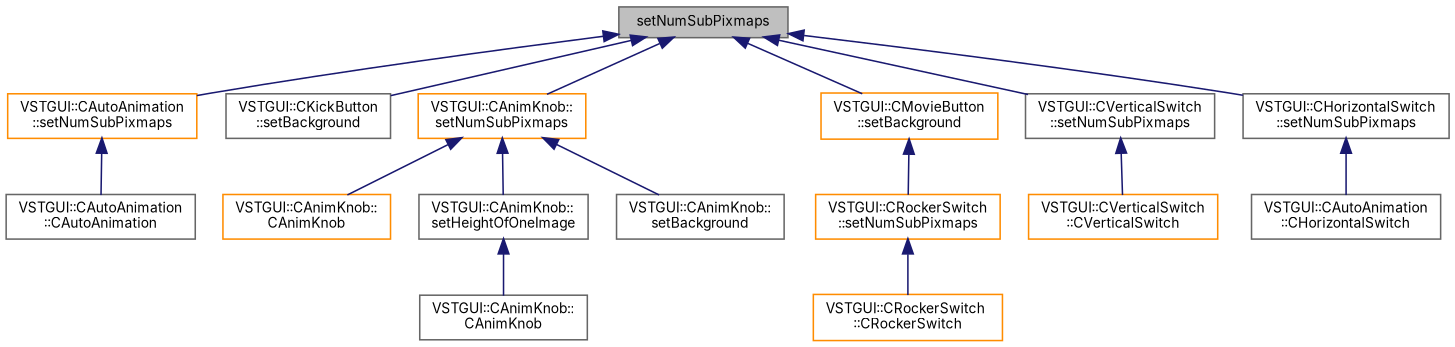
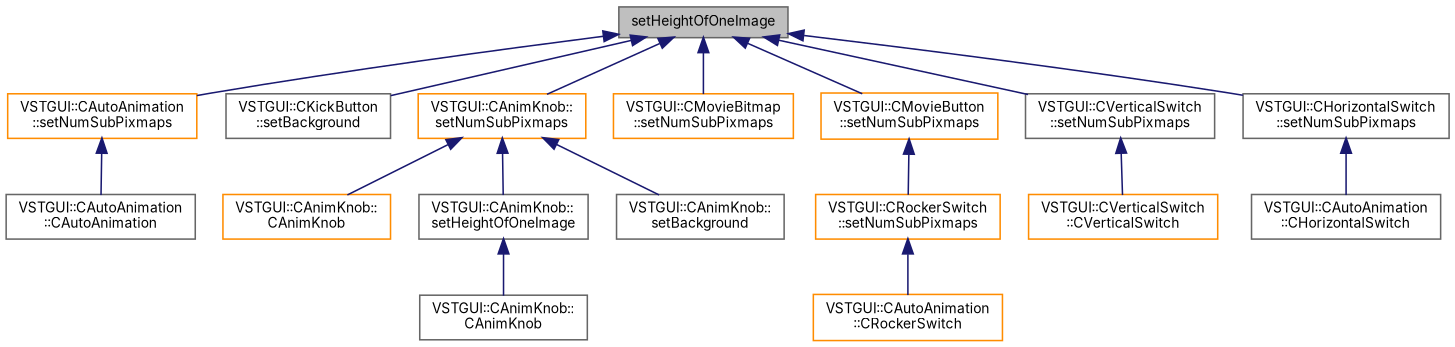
node "setNumSubPixmaps": label "setNumSubPixmaps" -> "setHeightOfOneImage"
node "VSTGUI::CMovieBitmap ::setNumSubPixmaps": added
node "VSTGUI::CMovieButton ::setBackground": label "VSTGUI::CMovieButton ::setBackground" -> "VSTGUI::CMovieButton ::setNumSubPixmaps"
node "VSTGUI::CRockerSwitch ::CRockerSwitch": label "VSTGUI::CRockerSwitch ::CRockerSwitch" -> "VSTGUI::CAutoAnimation ::CRockerSwitch"
